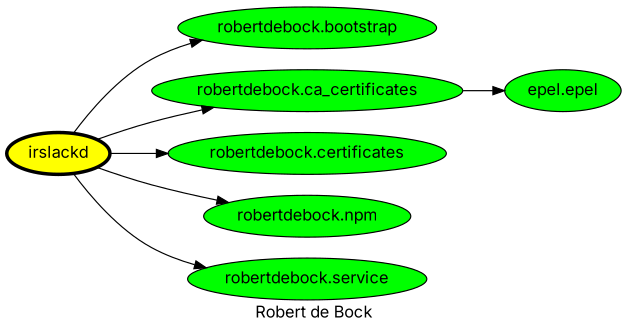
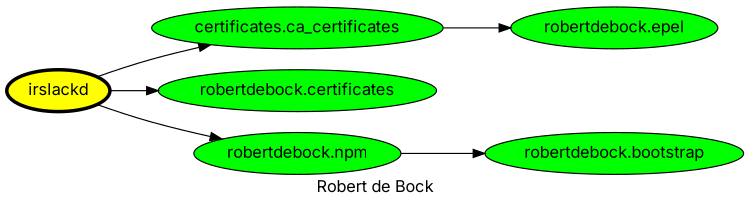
edge "irslackd" -> "robertdebock.bootstrap": now "robertdebock.npm" -> "robertdebock.bootstrap"
node "robertdebock.ca_certificates": label "robertdebock.ca_certificates" -> "certificates.ca_certificates"
node "epel.epel": label "epel.epel" -> "robertdebock.epel"
node "robertdebock.service": removed
